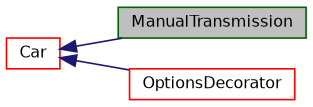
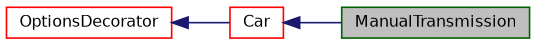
edge "OptionsDecorator" -> "Car": reversed
